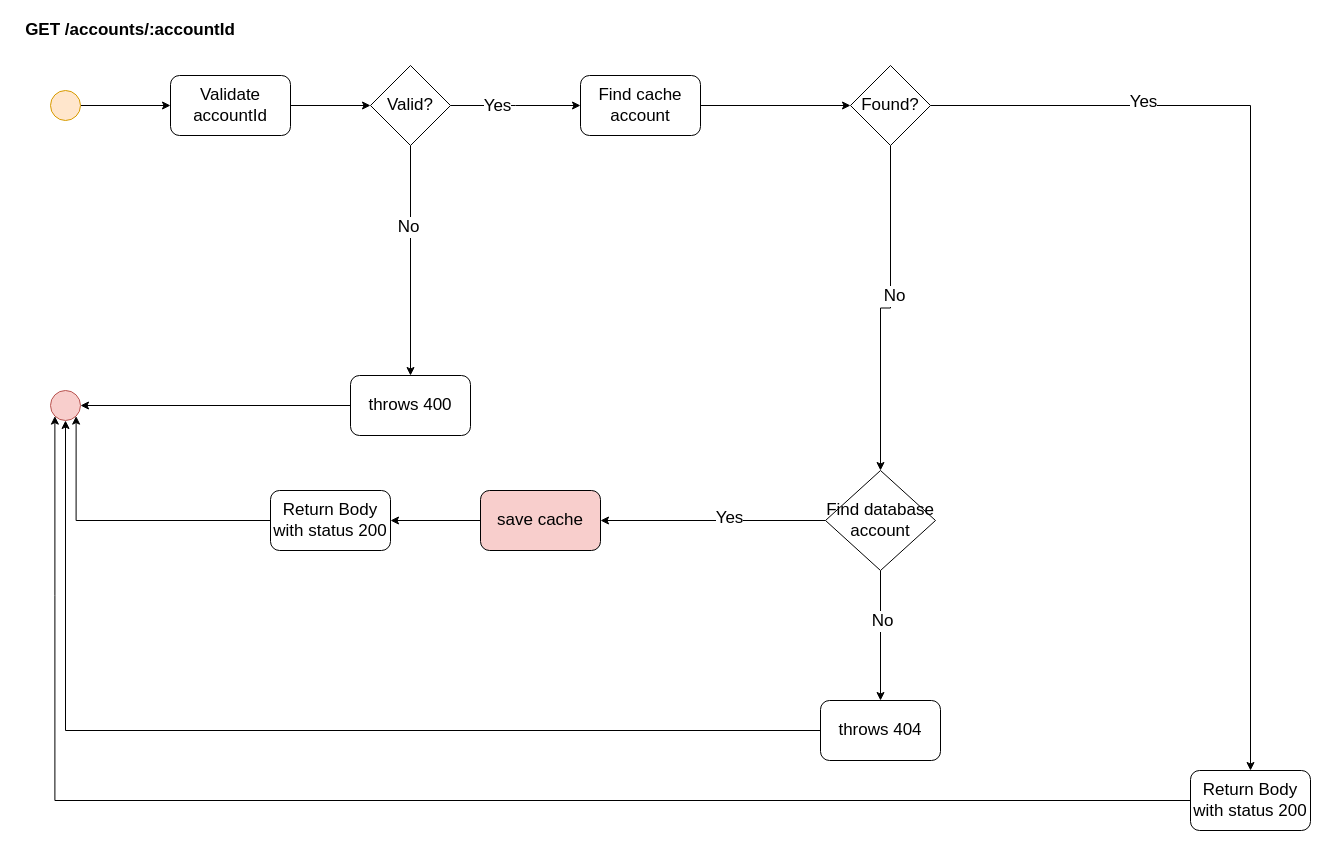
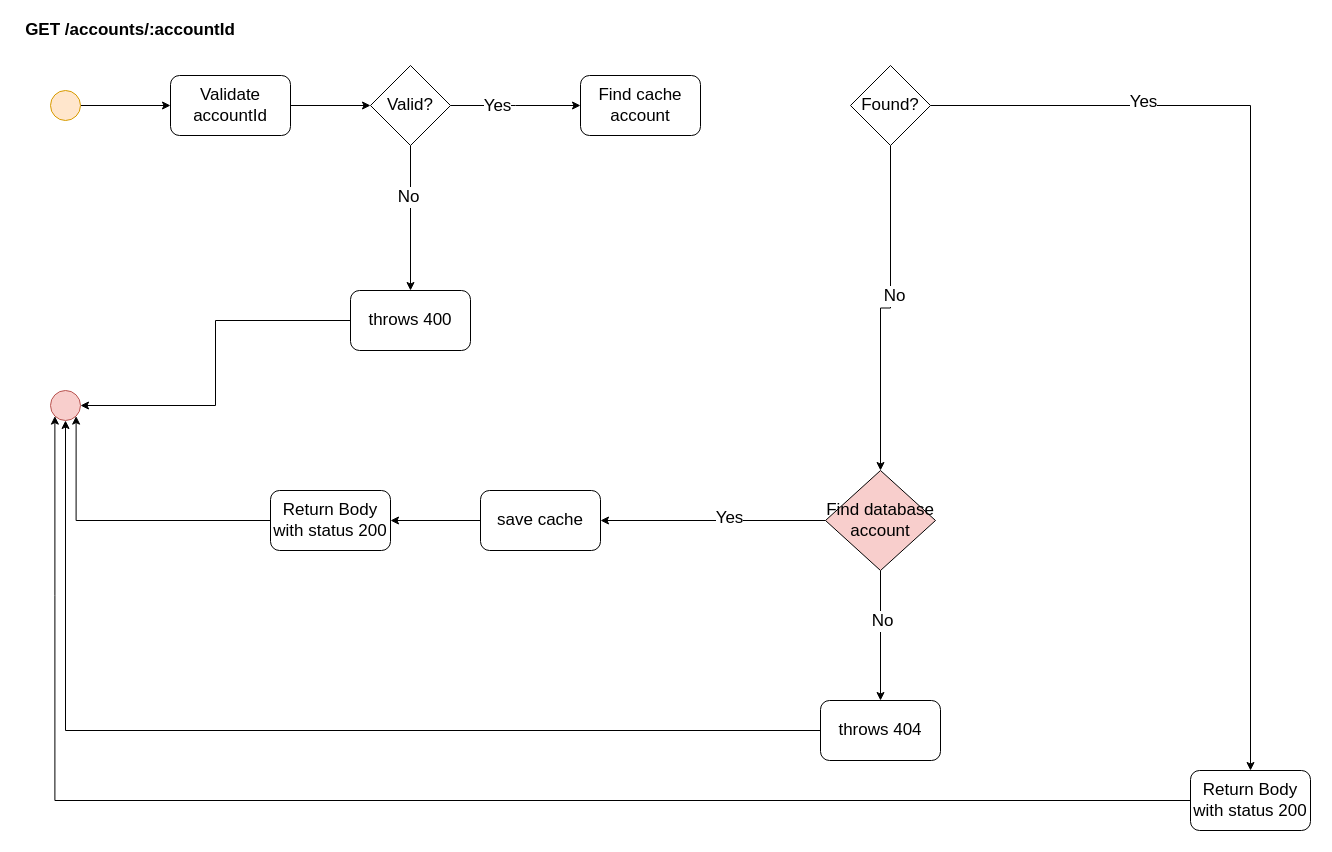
edge "Find cache account" -> "Found?": removed
node "throws 400": moved (411, 406) -> (411, 321)
node "save cache": fillcolor #f8cecc -> #ffffff
node "Find database account": fillcolor #ffffff -> #f8cecc
